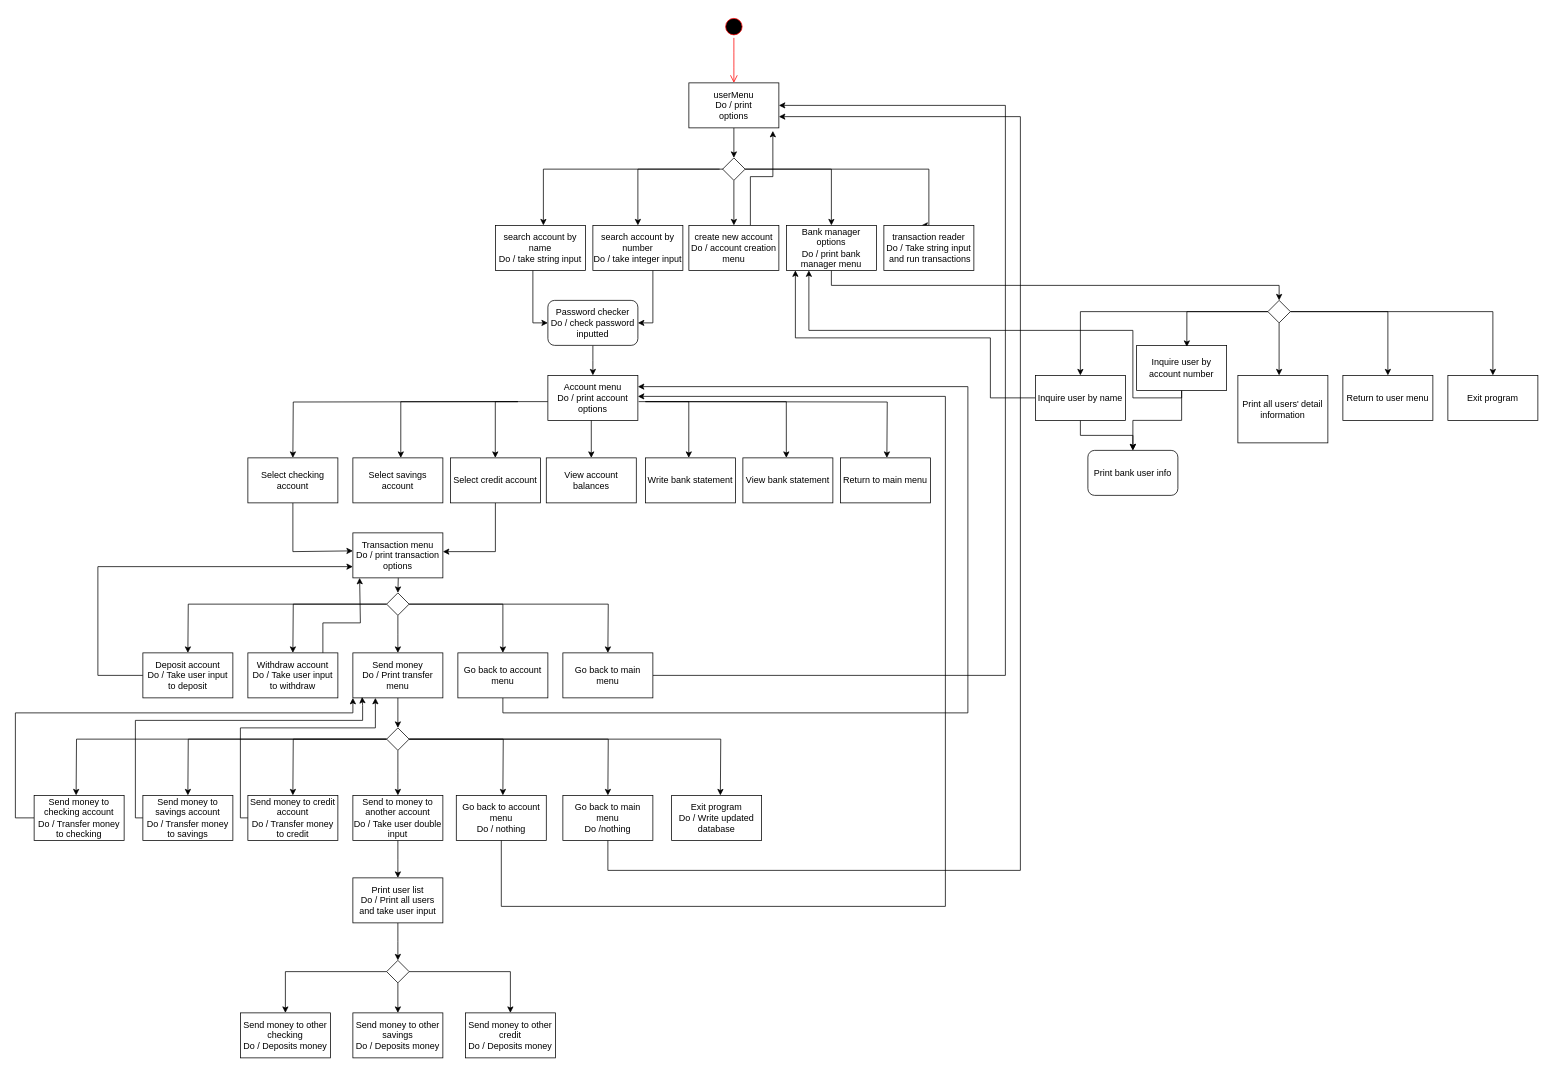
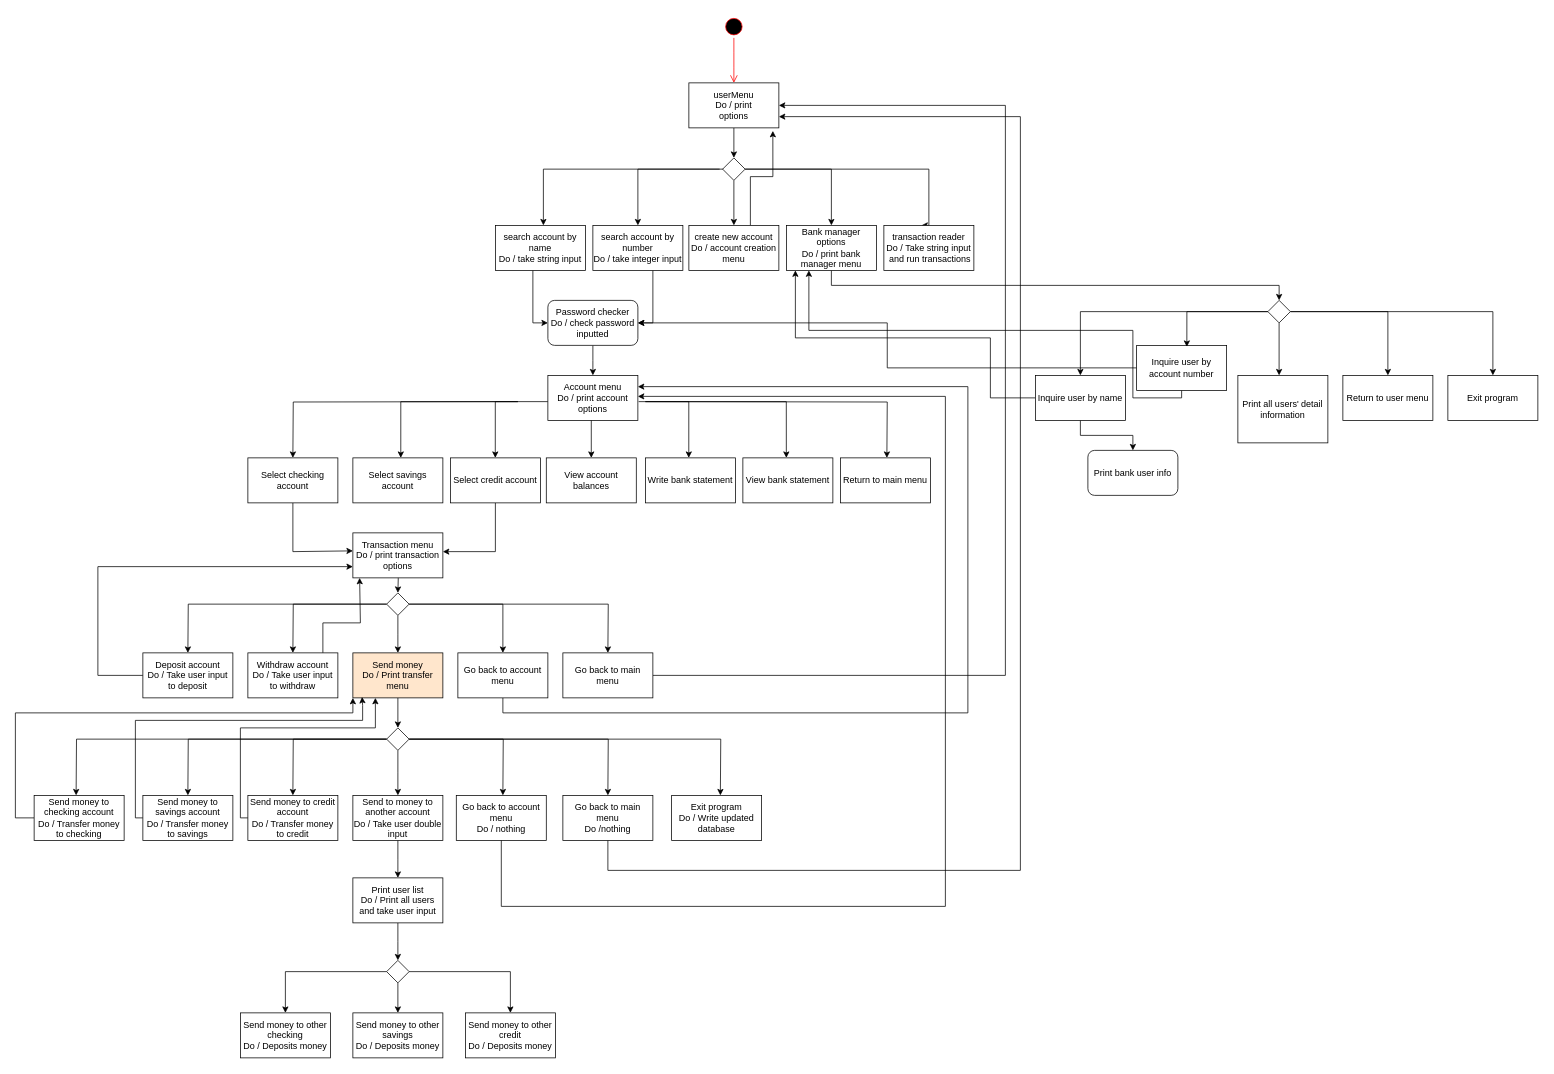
edge "Inquire user by account number" -> "Print bank user info": now "Inquire user by account number" -> "Password checker Do / check password inputted"
node "Send money Do / Print transfer menu": fillcolor #ffffff -> #ffe6cc
